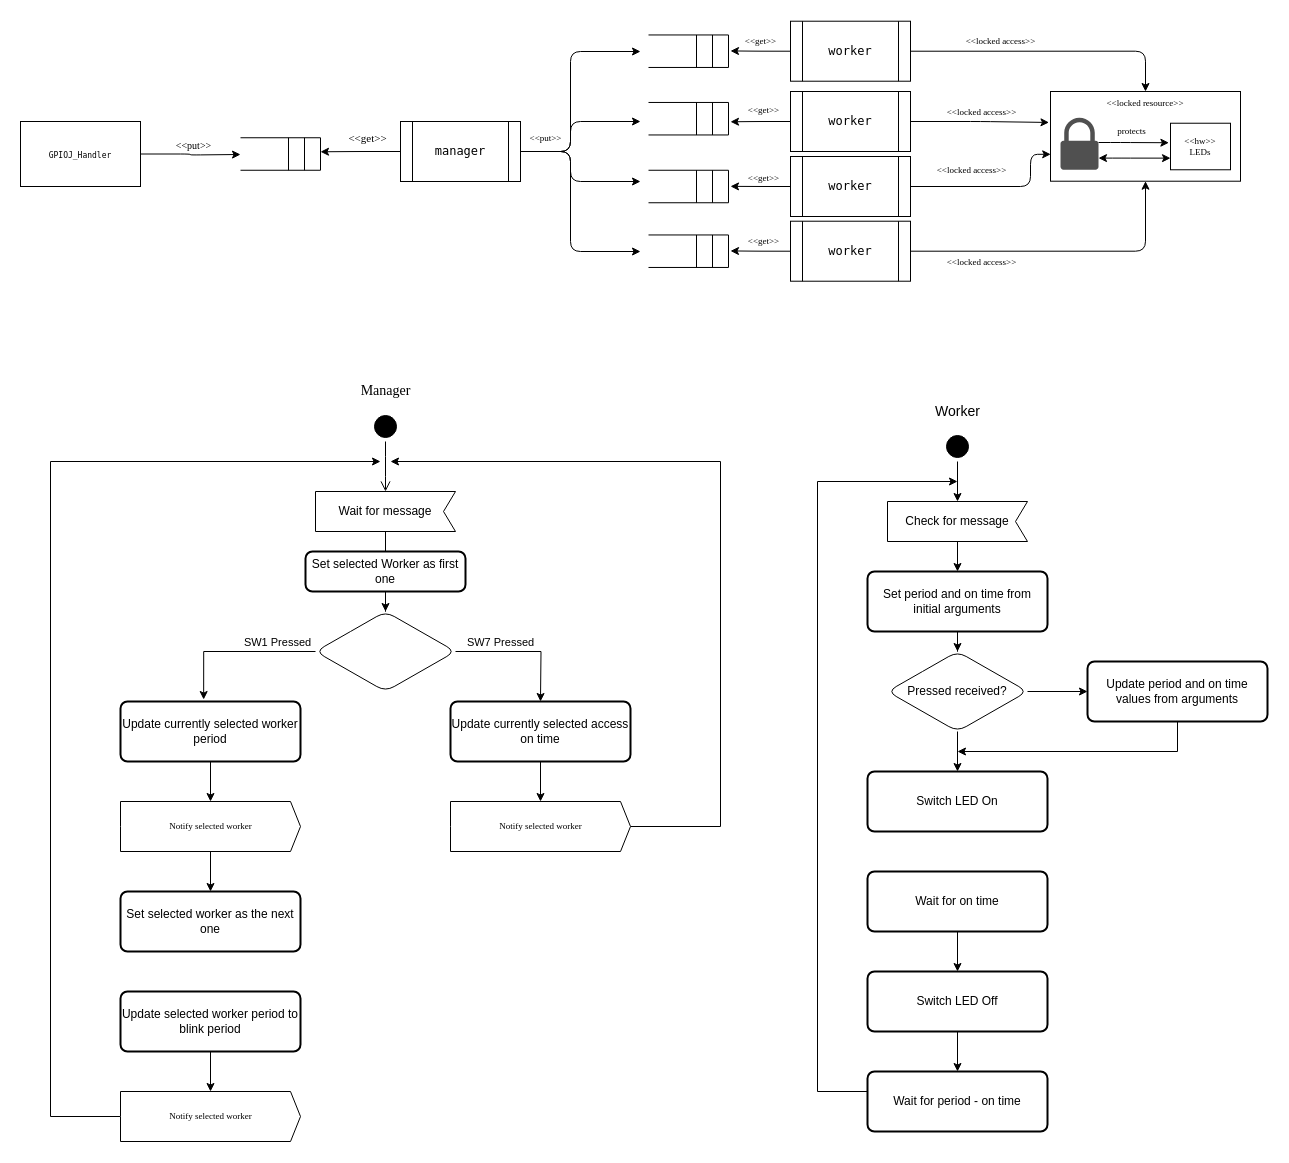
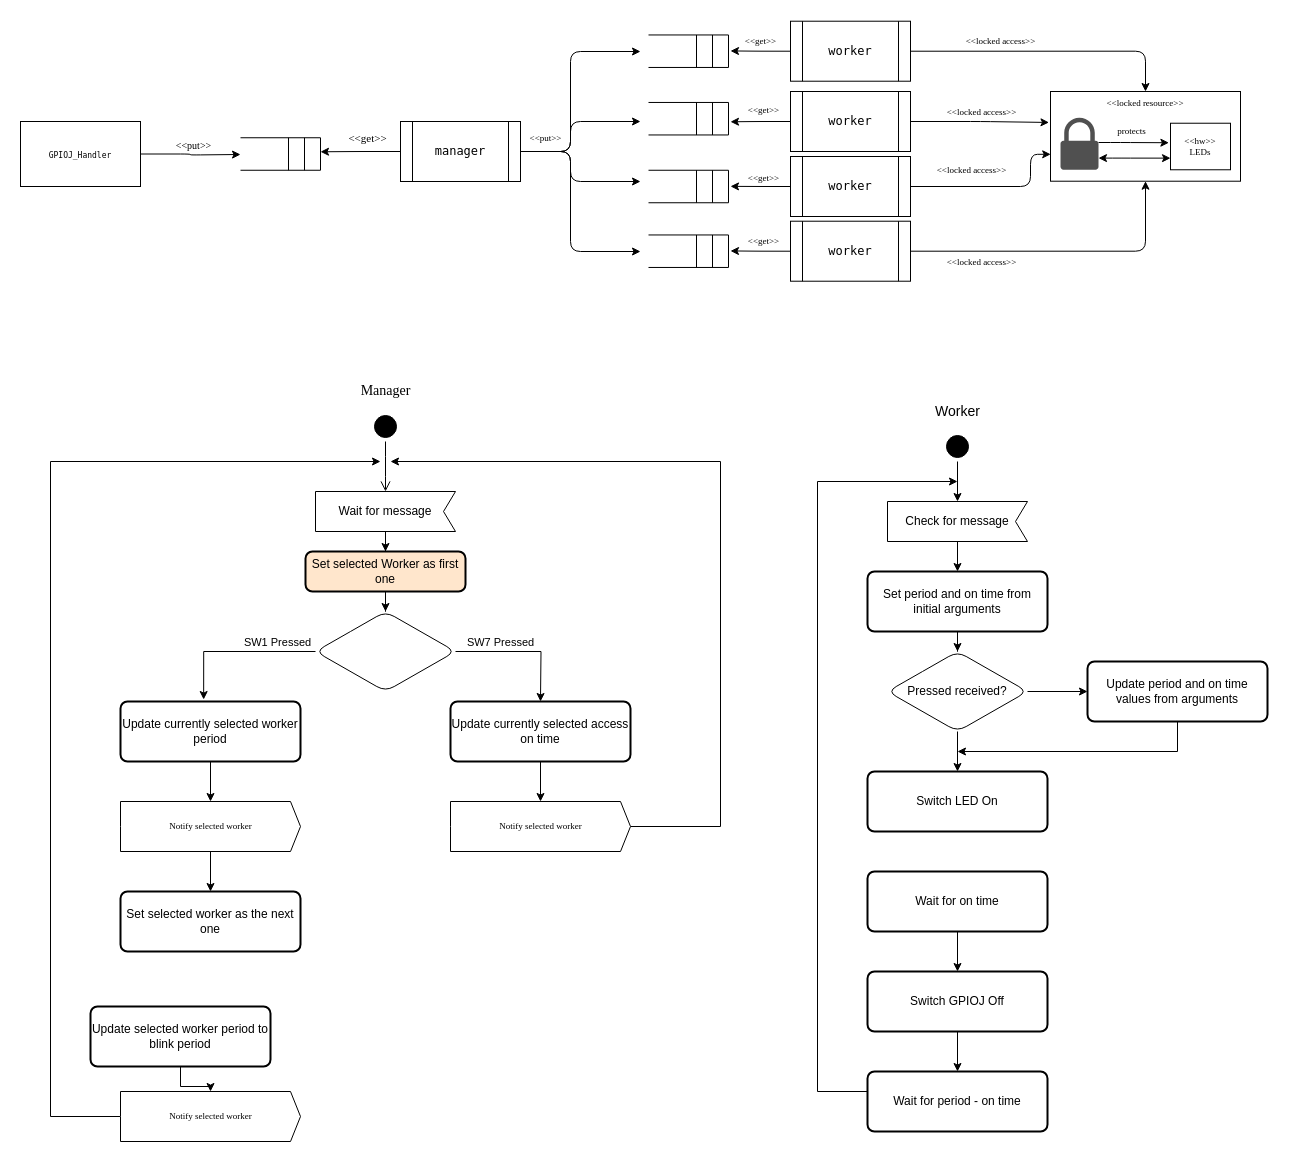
edge "Wait for message" -- "Set selected Worker as first one": arrowhead none -> classic
node "Set selected Worker as first one": fillcolor #ffffff -> #ffe6cc
node "Switch LED Off": label "Switch LED Off" -> "Switch GPIOJ Off"
node "Update selected worker period to blink period": moved (211, 1022) -> (181, 1037)
